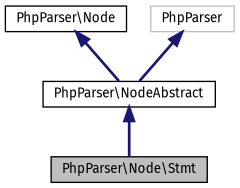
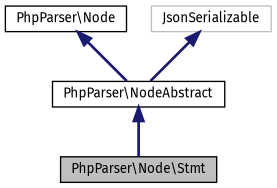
node "PhpParser": label "PhpParser" -> "JsonSerializable"
